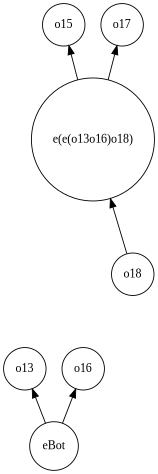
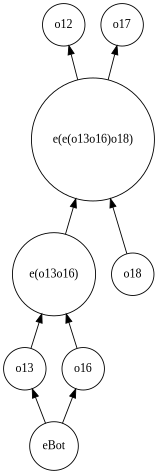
node "o15": label "o15" -> "o12"
node "e(o13o16)": added
